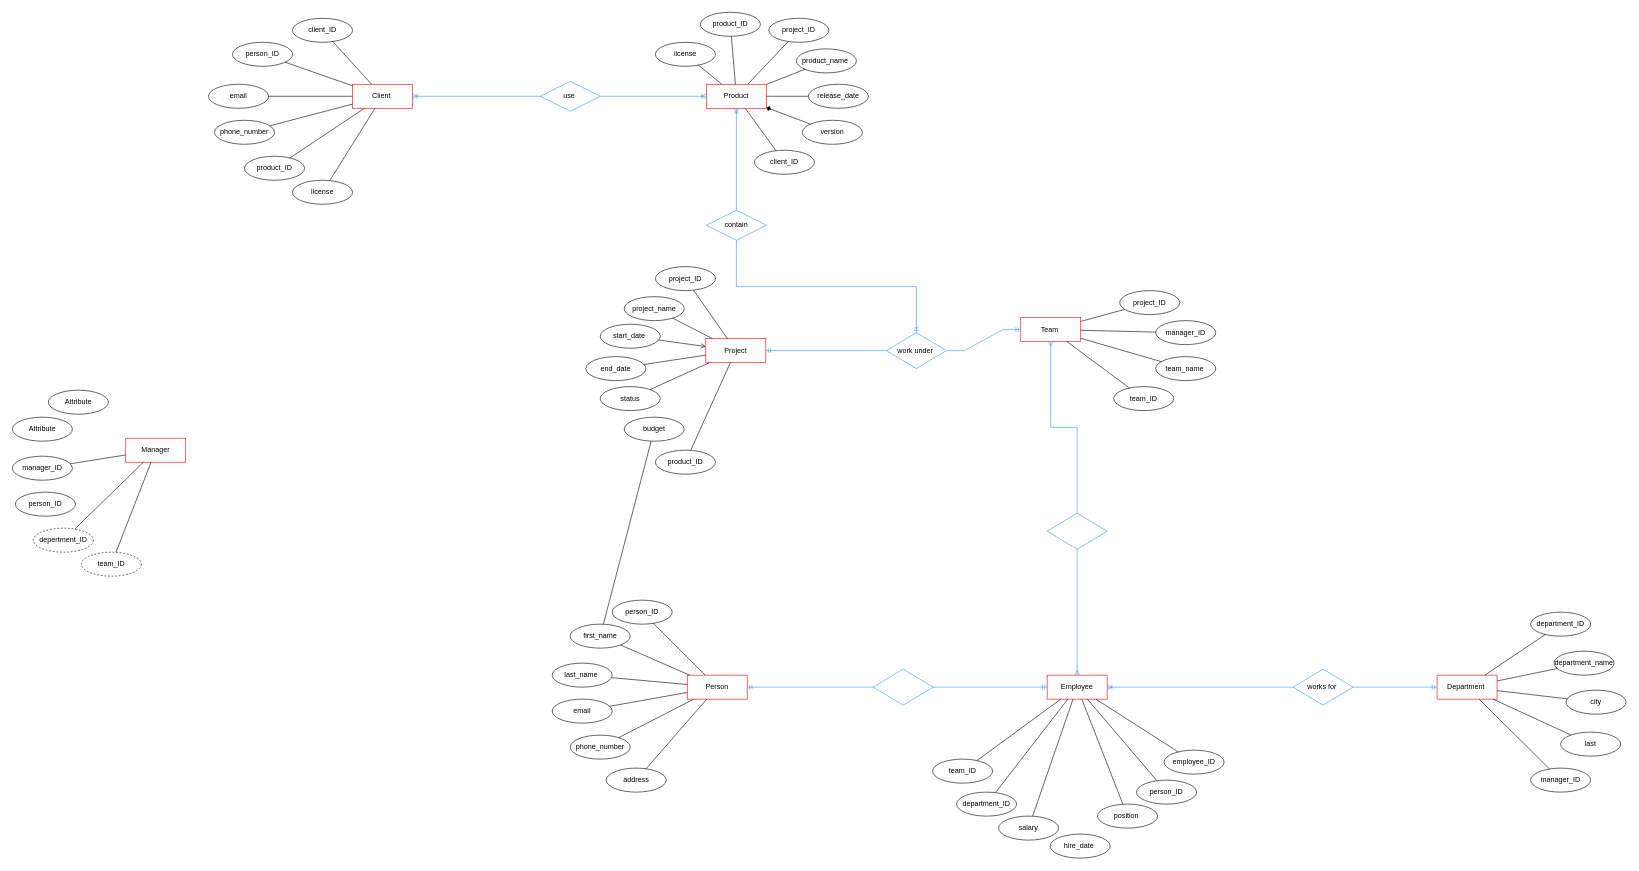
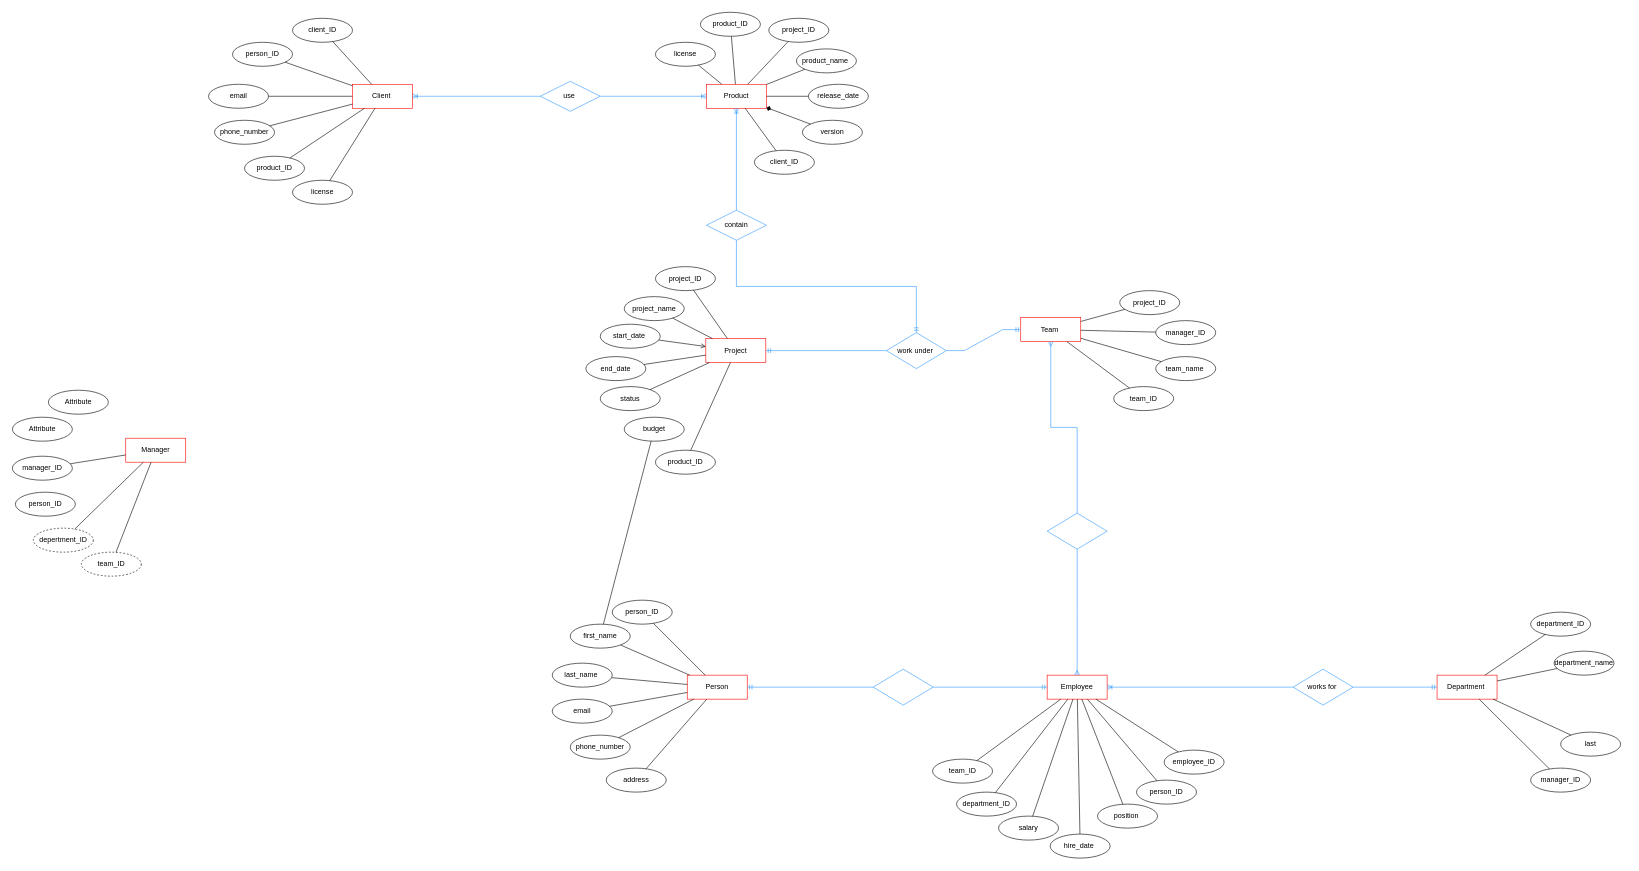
edge "Department" -- "city": removed
node "city": removed
edge "Employee" -- "hire_date": added
